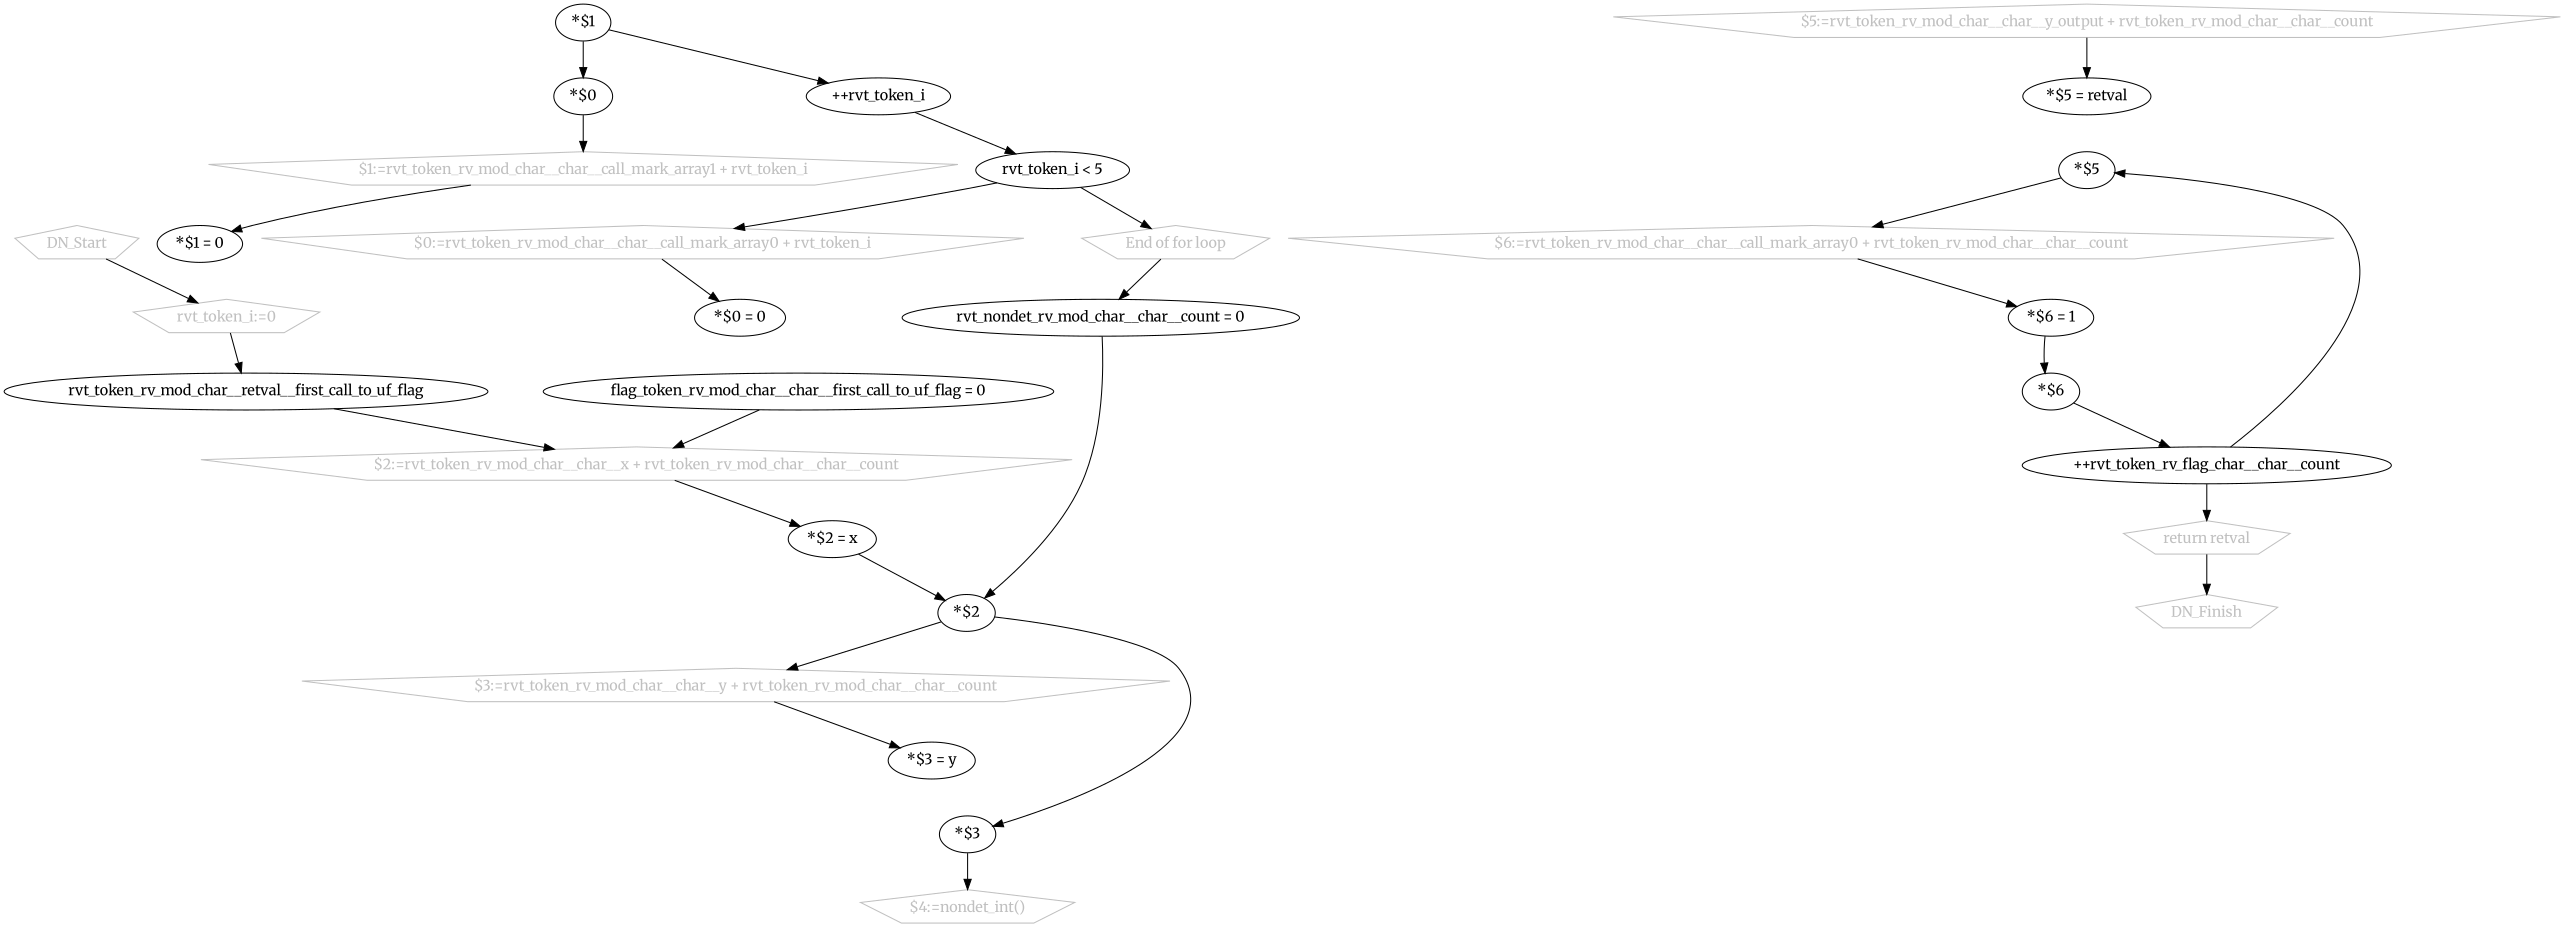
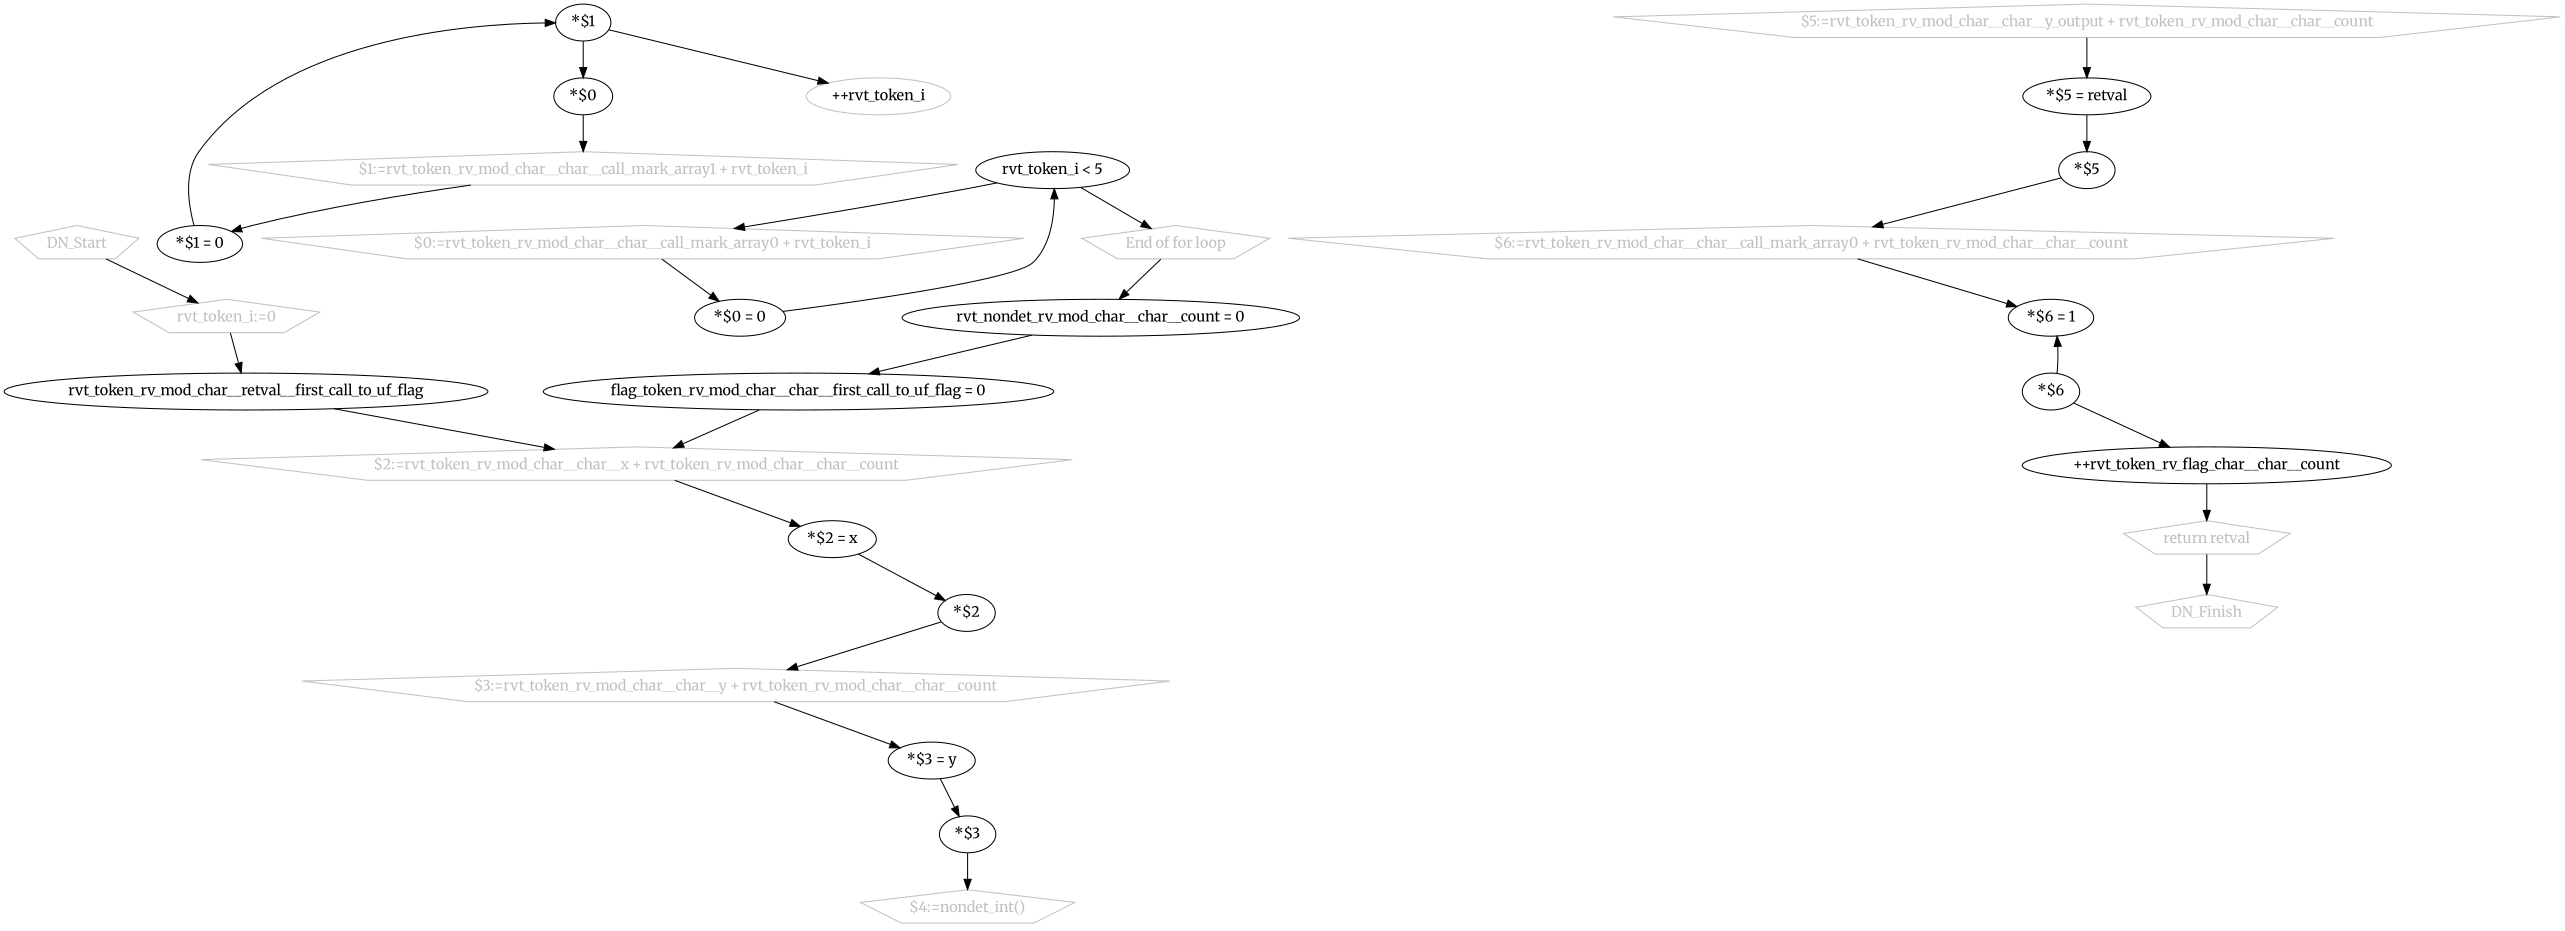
edge "*$1 = 0" -> "*$1": added
node "++rvt_token_i": color black -> grey
edge "++rvt_token_i" -> "rvt_token_i < 5": now "*$0 = 0" -> "rvt_token_i < 5"
edge "++rvt_token_rv_flag_char__char__count" -> "*$5": now "*$5 = retval" -> "*$5"
edge "*$6 = 1" -> "*$6": reversed
edge "rvt_nondet_rv_mod_char__char__count = 0" -> "*$2": now "rvt_nondet_rv_mod_char__char__count = 0" -> "flag_token_rv_mod_char__char__first_call_to_uf_flag = 0"
edge "*$2" -> "*$3": now "*$3 = y" -> "*$3"
